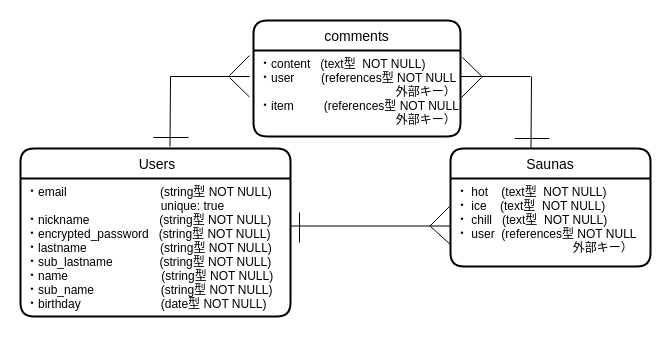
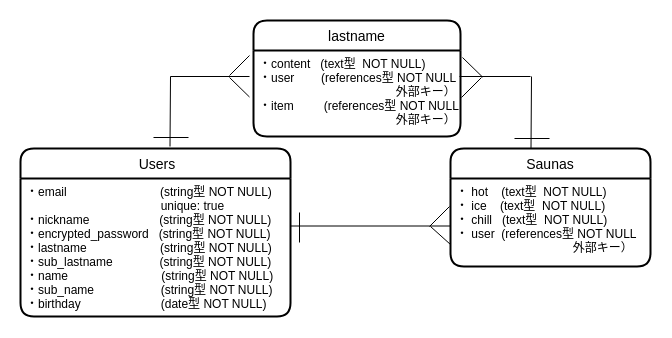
node "comments": label "comments" -> "lastname"
